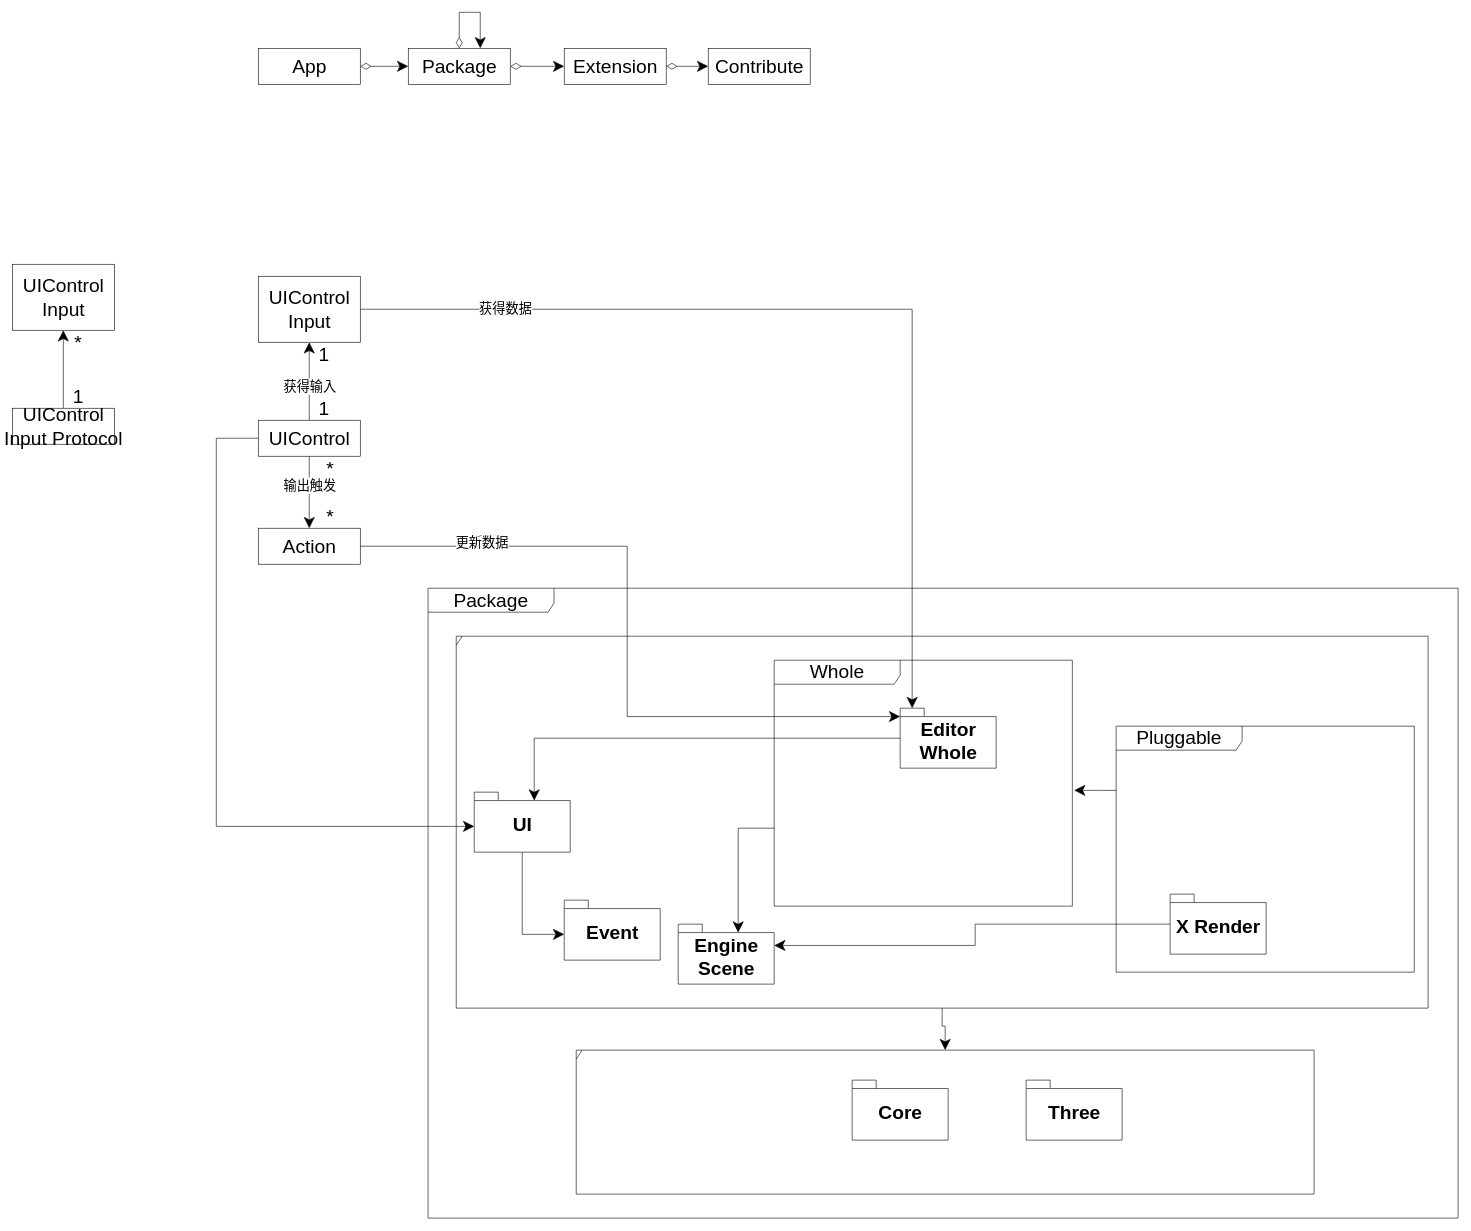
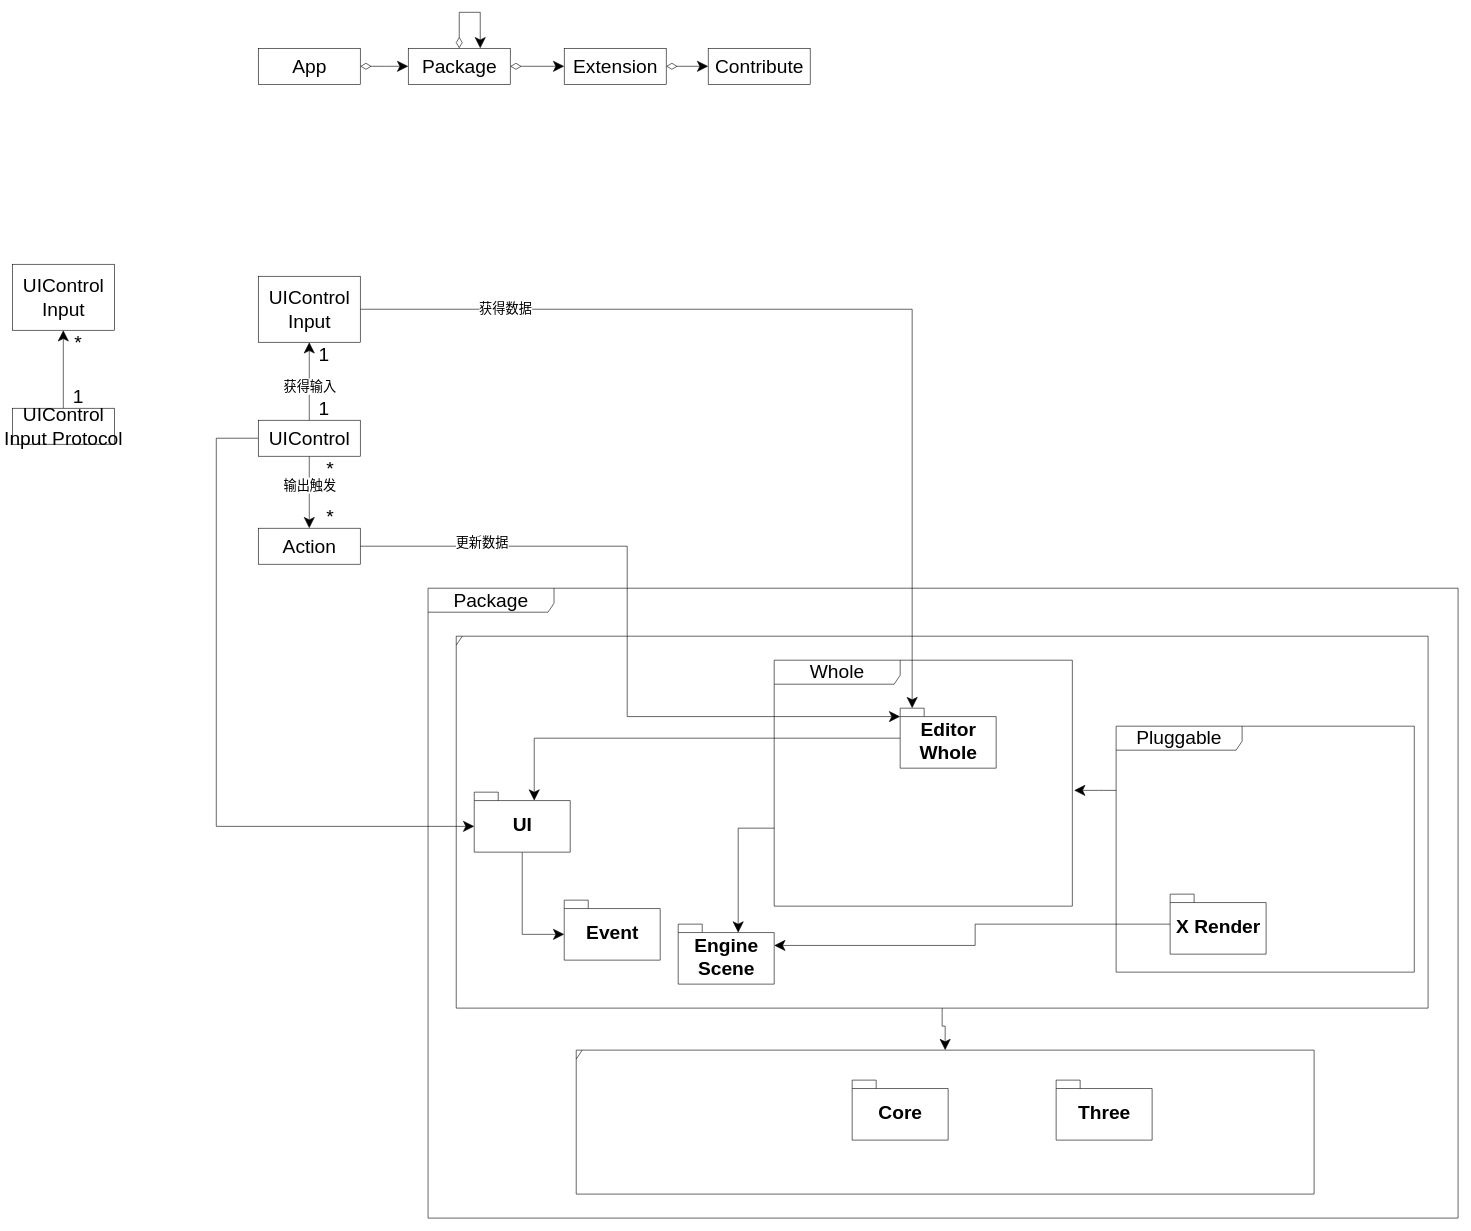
node "Three": moved (1074, 1110) -> (1104, 1110)
